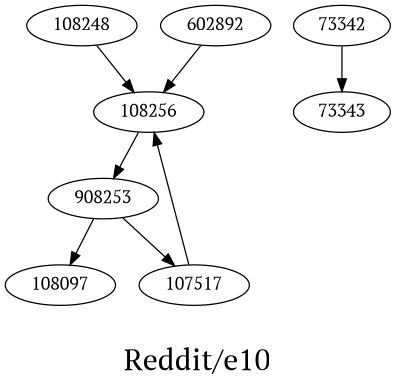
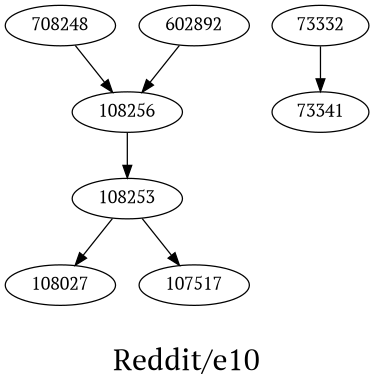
node "108248": label "108248" -> "708248"
node "73342": label "73342" -> "73332"
node "73343": label "73343" -> "73341"
node "908253": label "908253" -> "108253"
edge "107517" -> "108256": removed
node "108097": label "108097" -> "108027"
